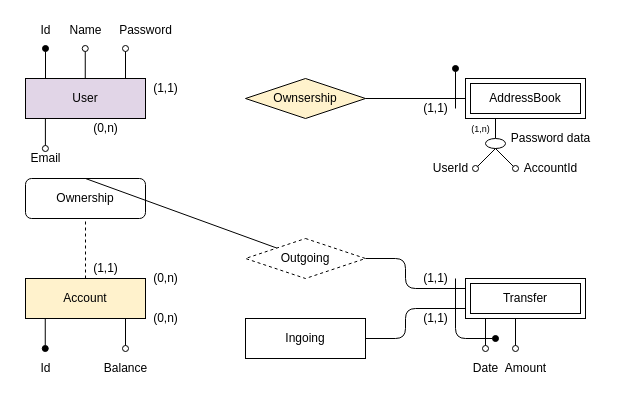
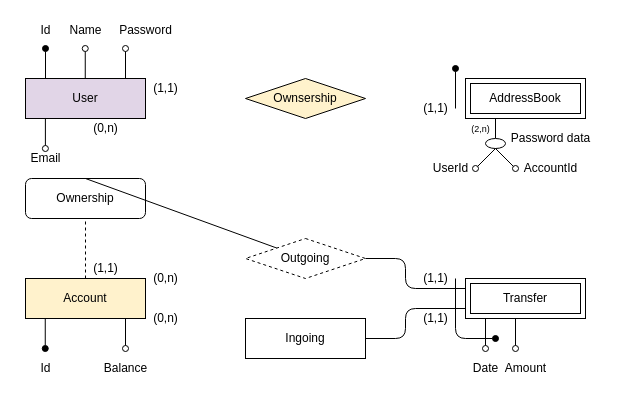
edge "Ownsership" -- "AddressBook": removed
node "(1,n)": label "(1,n)" -> "(2,n)"
